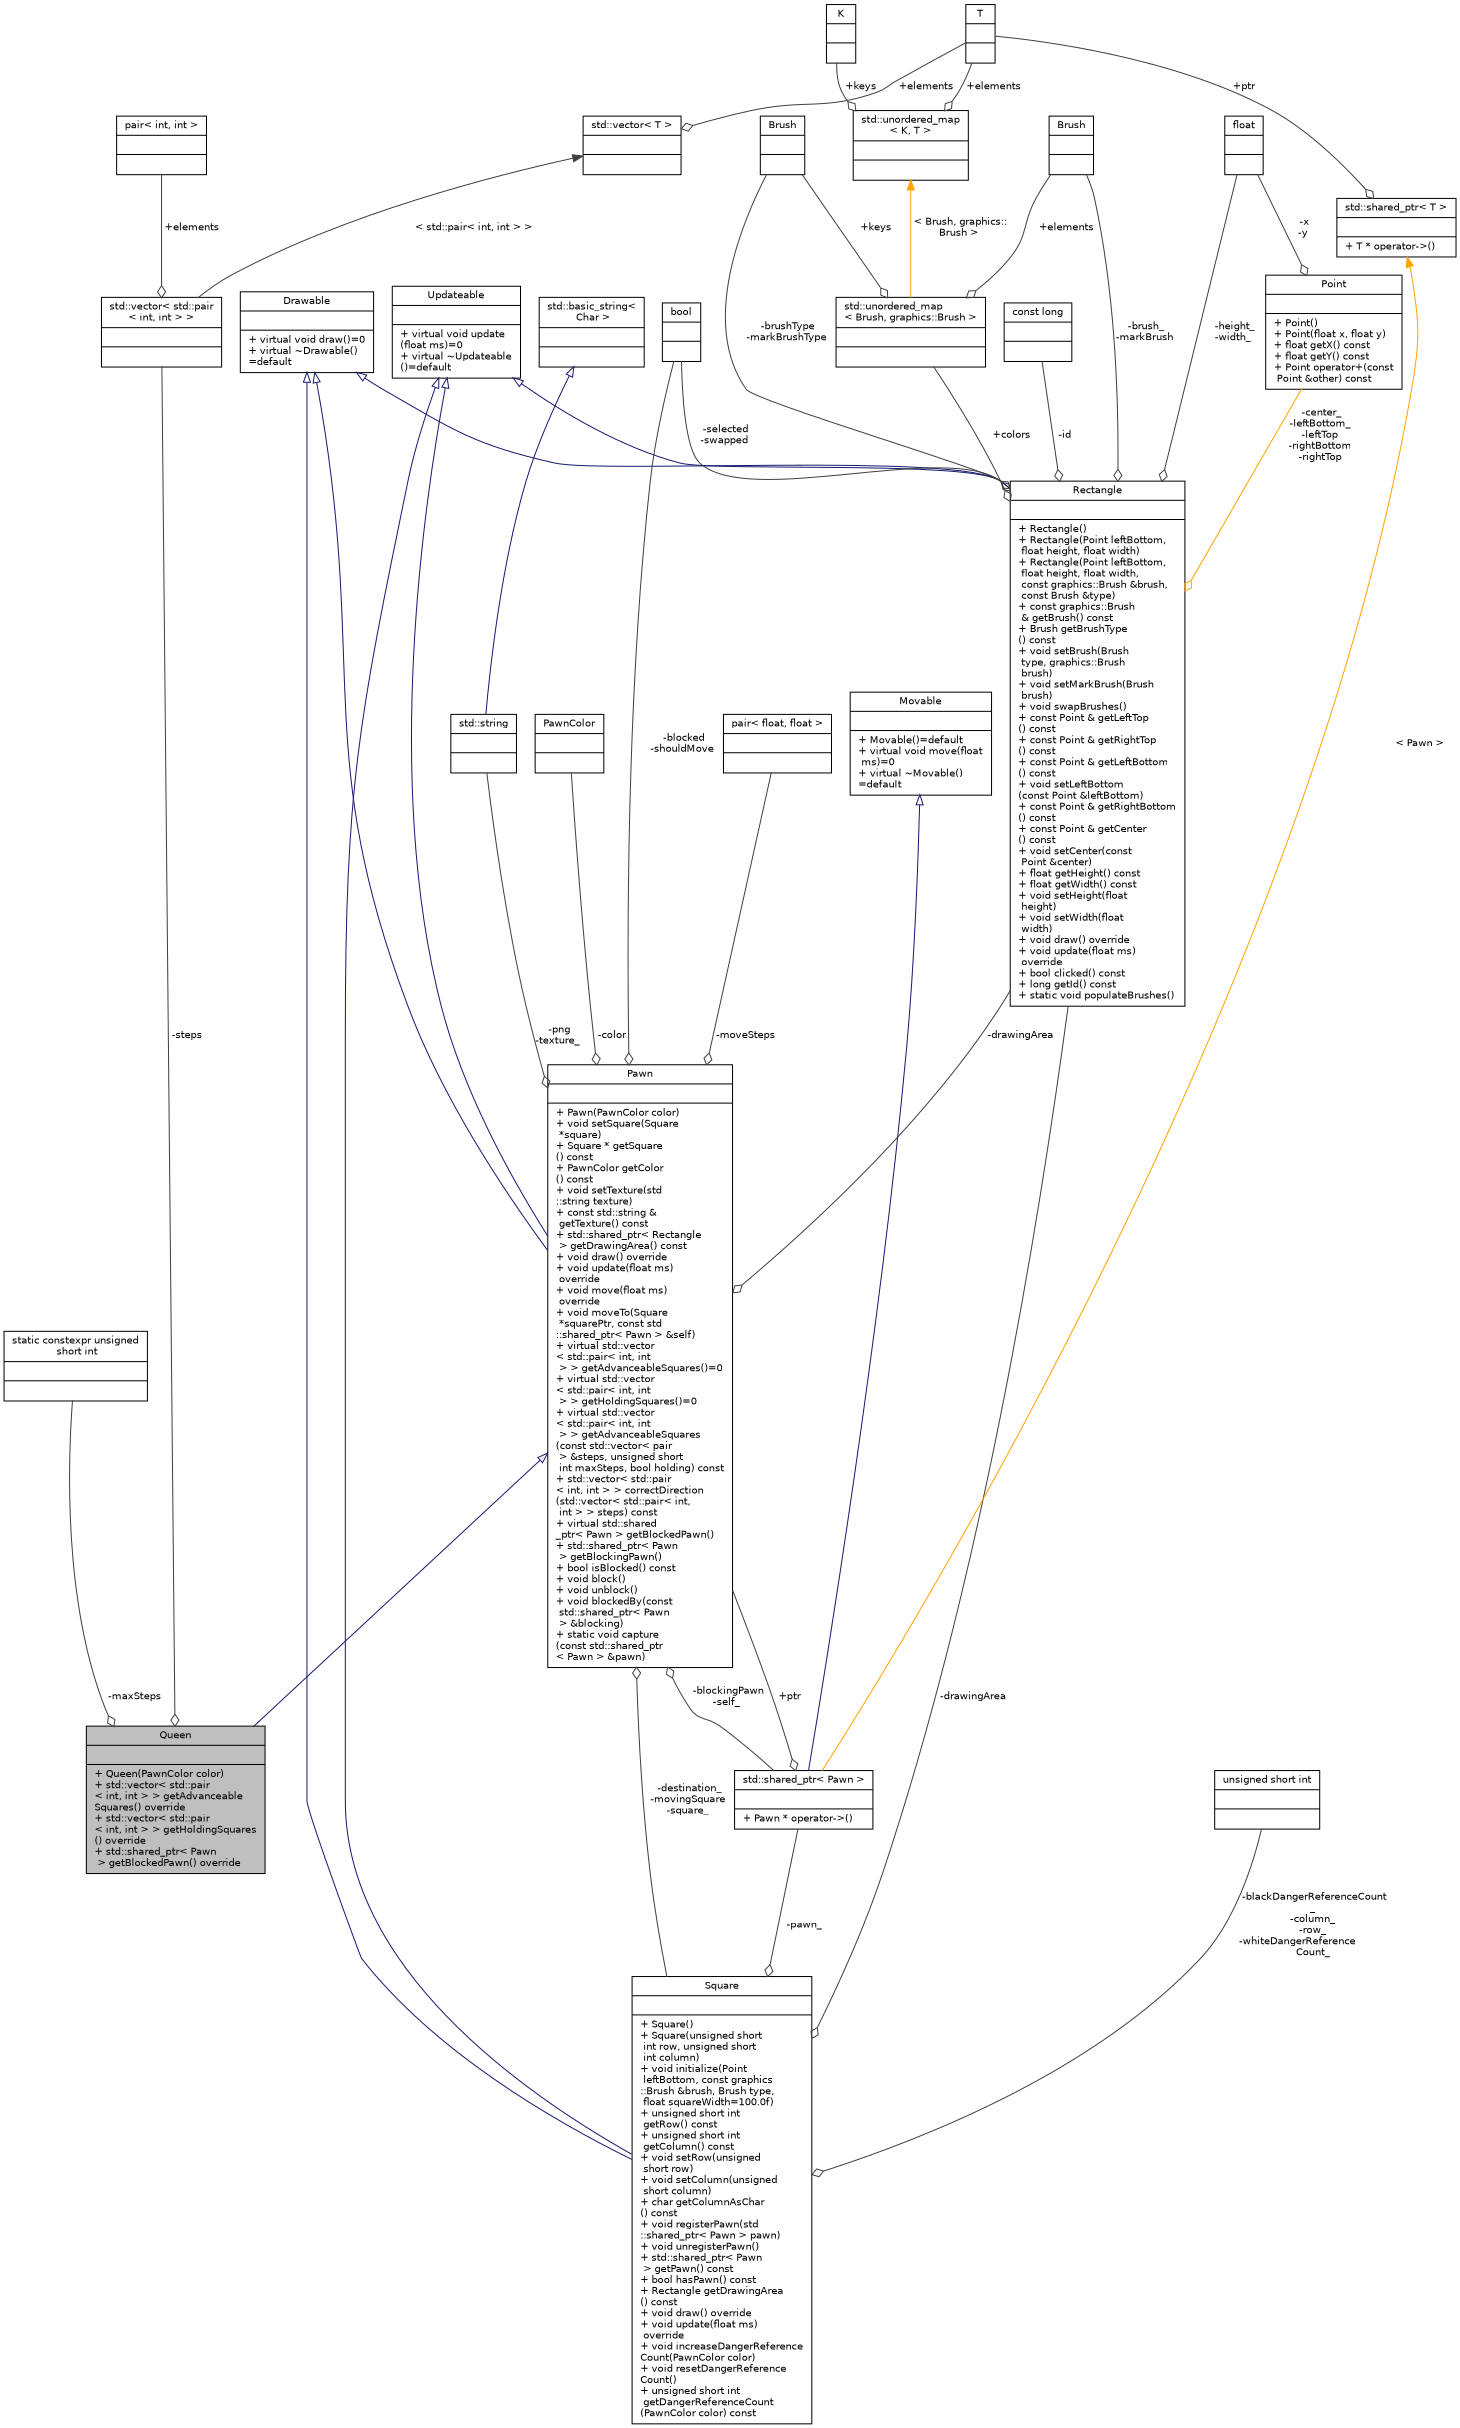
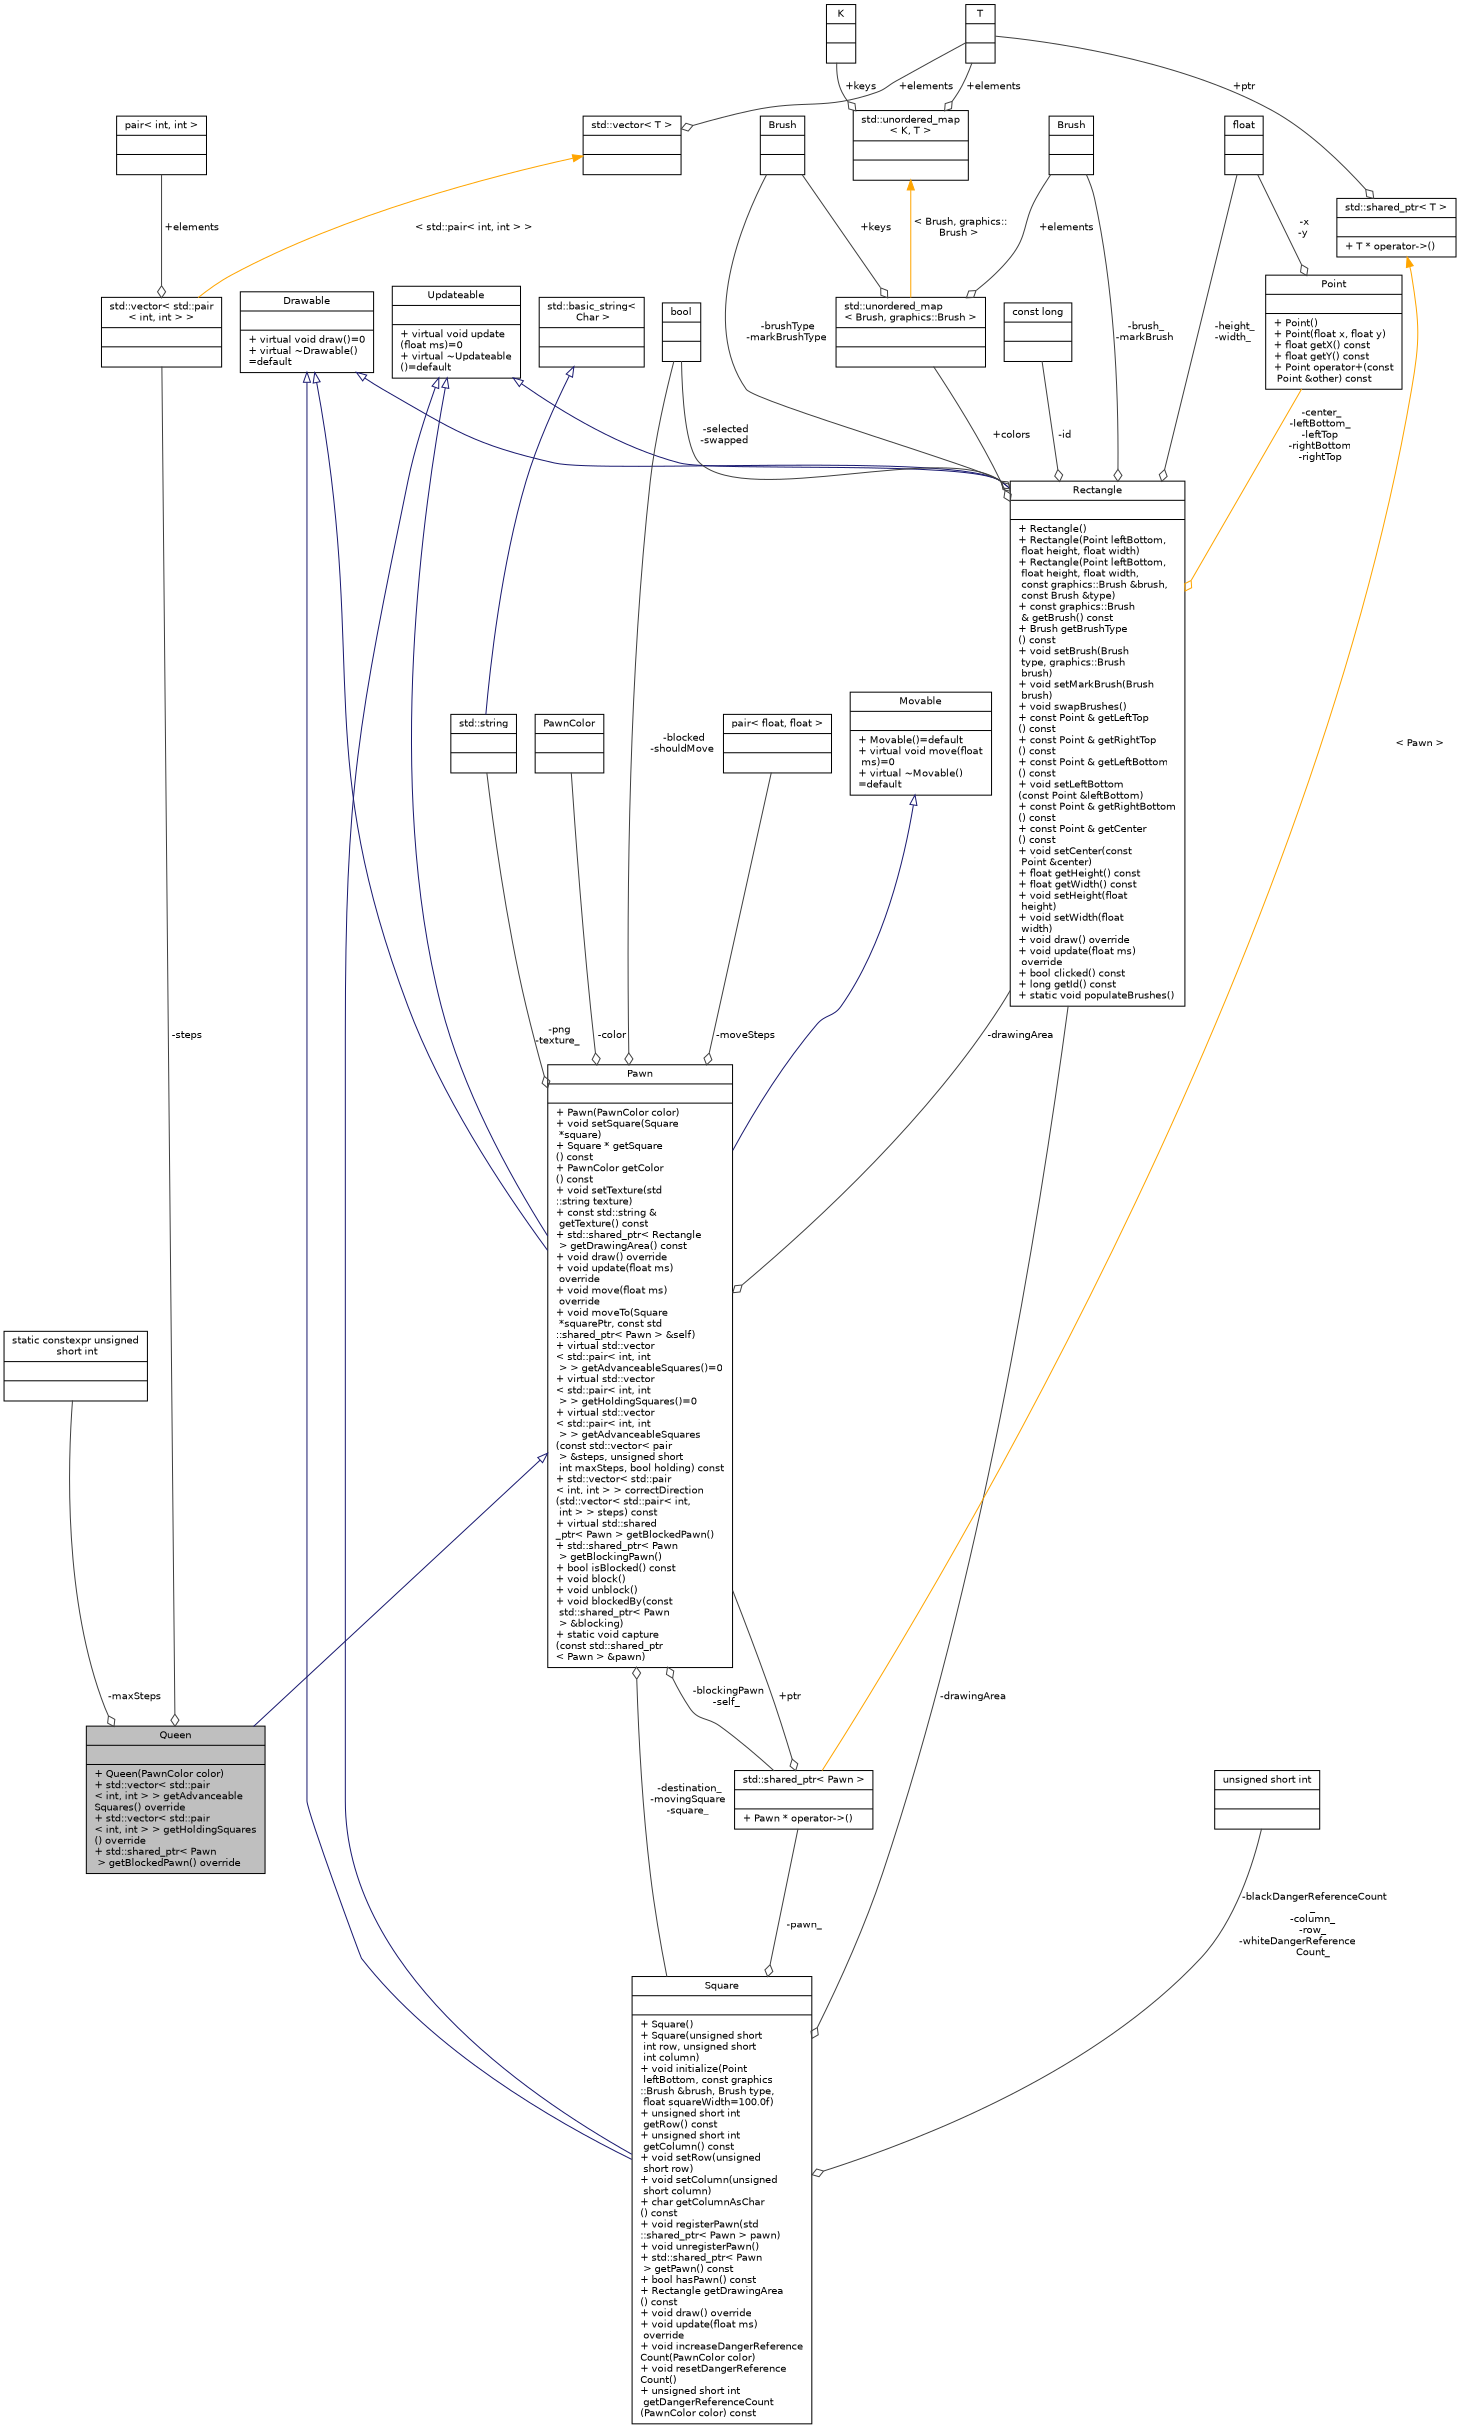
edge "std::vector< std::pair" -> "std::vector< T >": color grey25 -> orange
edge "std::shared_ptr< Pawn >" -> "Movable": now "Pawn" -> "Movable"
